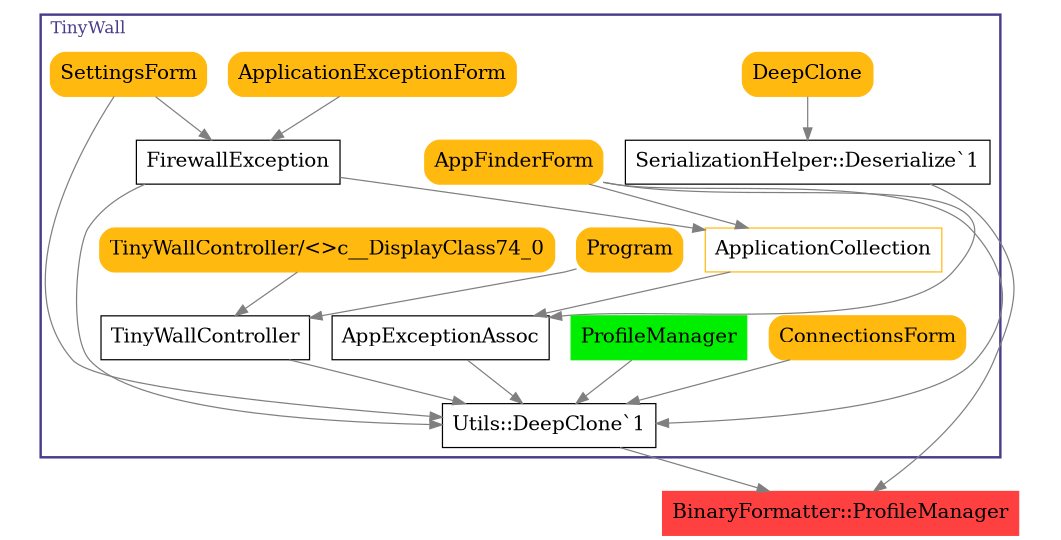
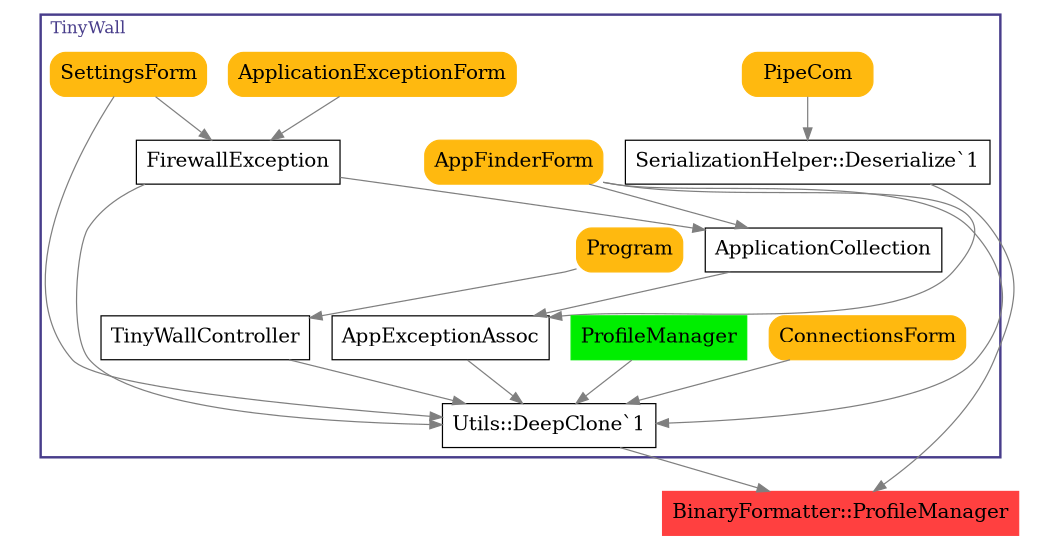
node "DeepClone": label "DeepClone" -> "PipeCom"
node "TinyWallController/<>c__DisplayClass74_0": removed
node "ApplicationCollection": color darkgoldenrod1 -> black
